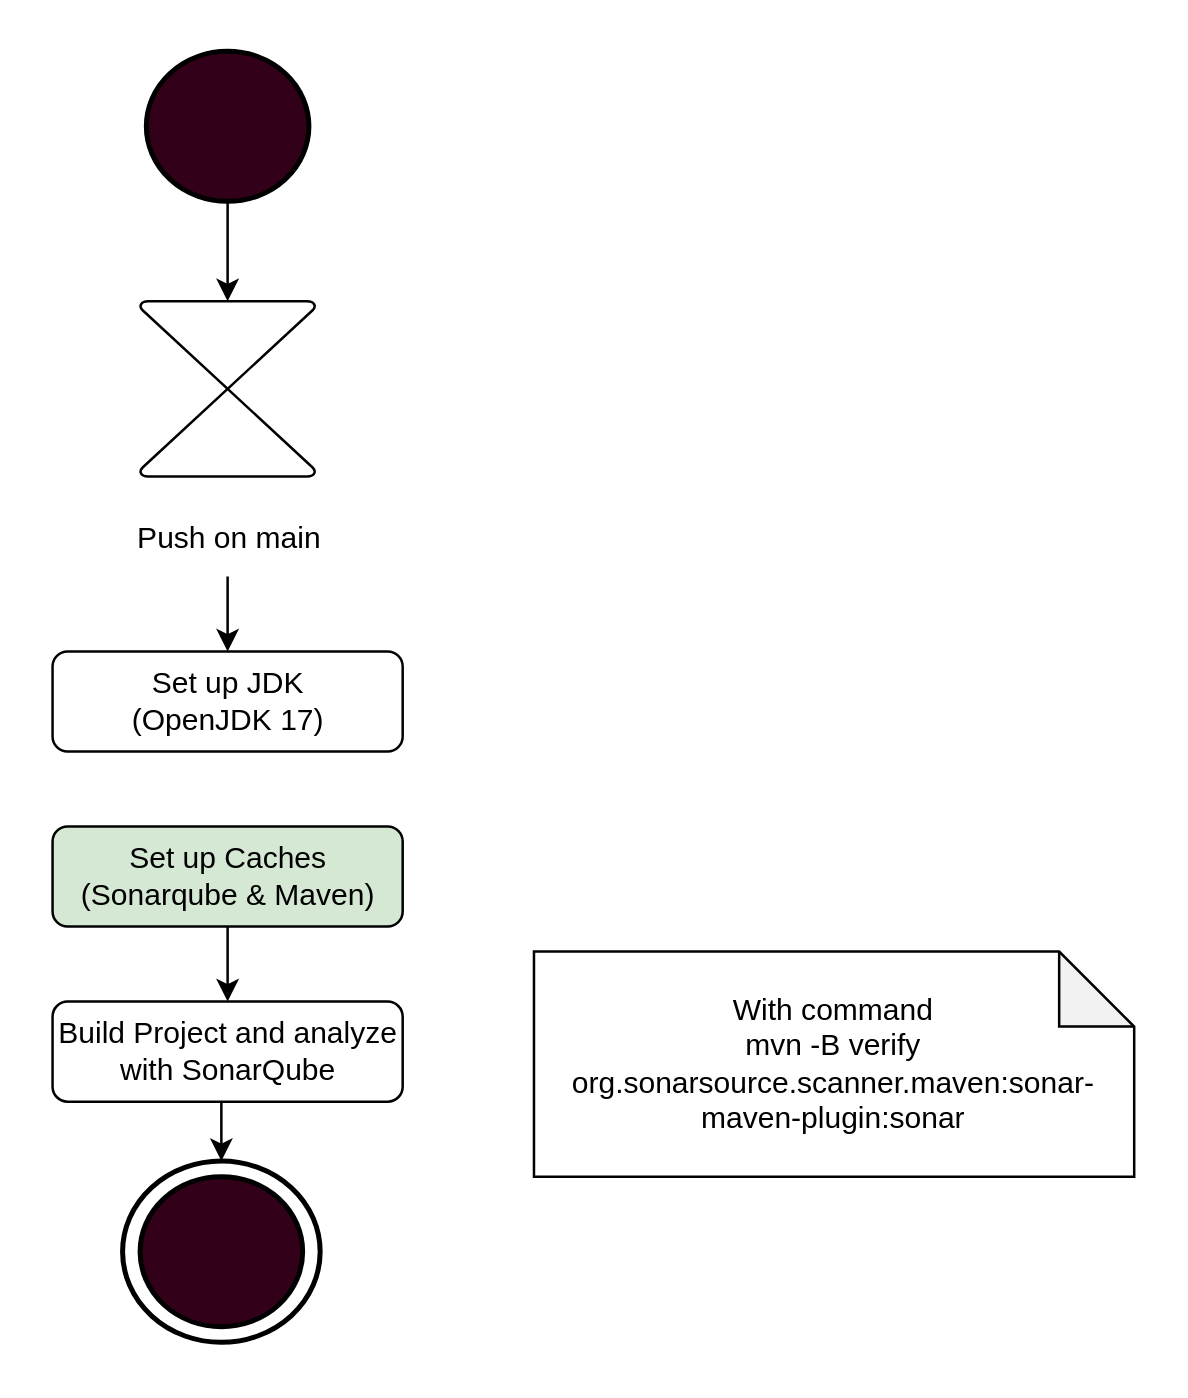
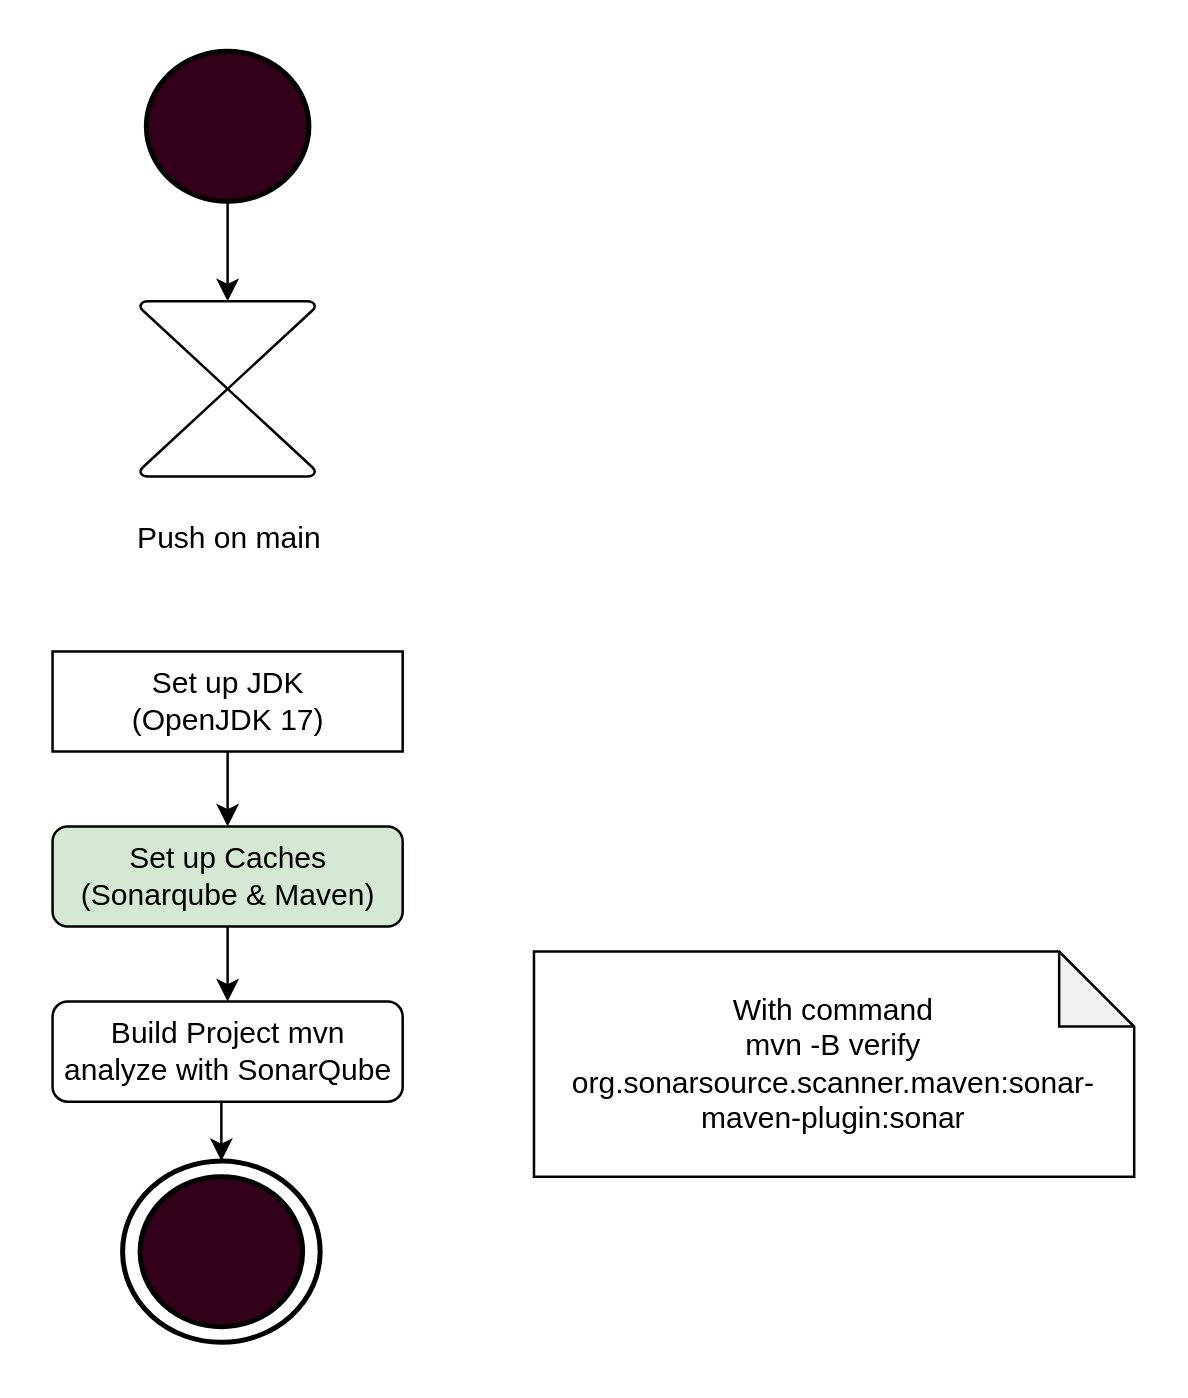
edge "Push on main" -> "Set up JDK (OpenJDK 17)": removed
node "Set up JDK (OpenJDK 17)": shape rounded rectangle -> rectangle
edge "Set up JDK (OpenJDK 17)" -> "Set up Caches (Sonarqube & Maven)": added
node "Build Project and analyze with SonarQube": label "Build Project and analyze with SonarQube" -> "Build Project mvn analyze with SonarQube"
